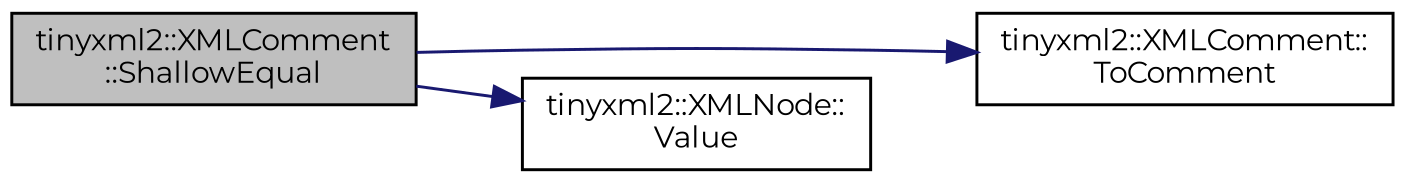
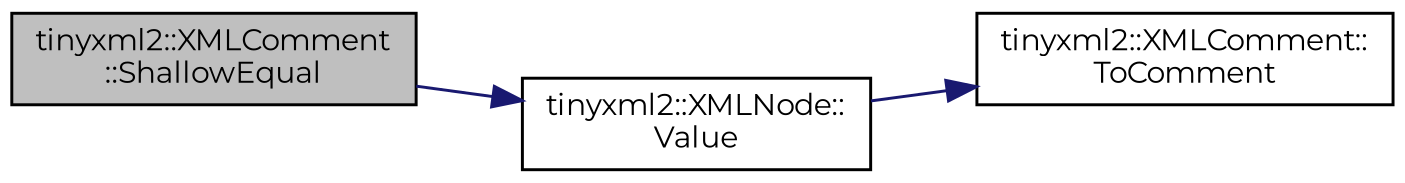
edge "tinyxml2::XMLComment ::ShallowEqual" -> "tinyxml2::XMLComment:: ToComment": now "tinyxml2::XMLNode:: Value" -> "tinyxml2::XMLComment:: ToComment"
